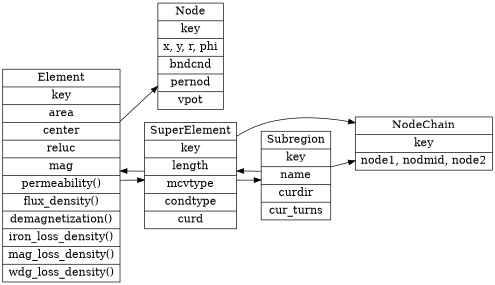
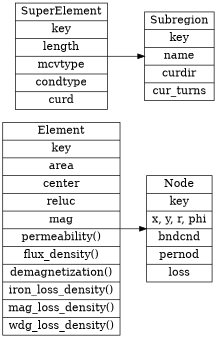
node "Node": text "vpot" -> "loss"
node "NodeChain": removed
edge "SuperElement" -> "Element": removed
edge "Subregion" -> "SuperElement": removed
edge "Element" -> "SuperElement": removed
